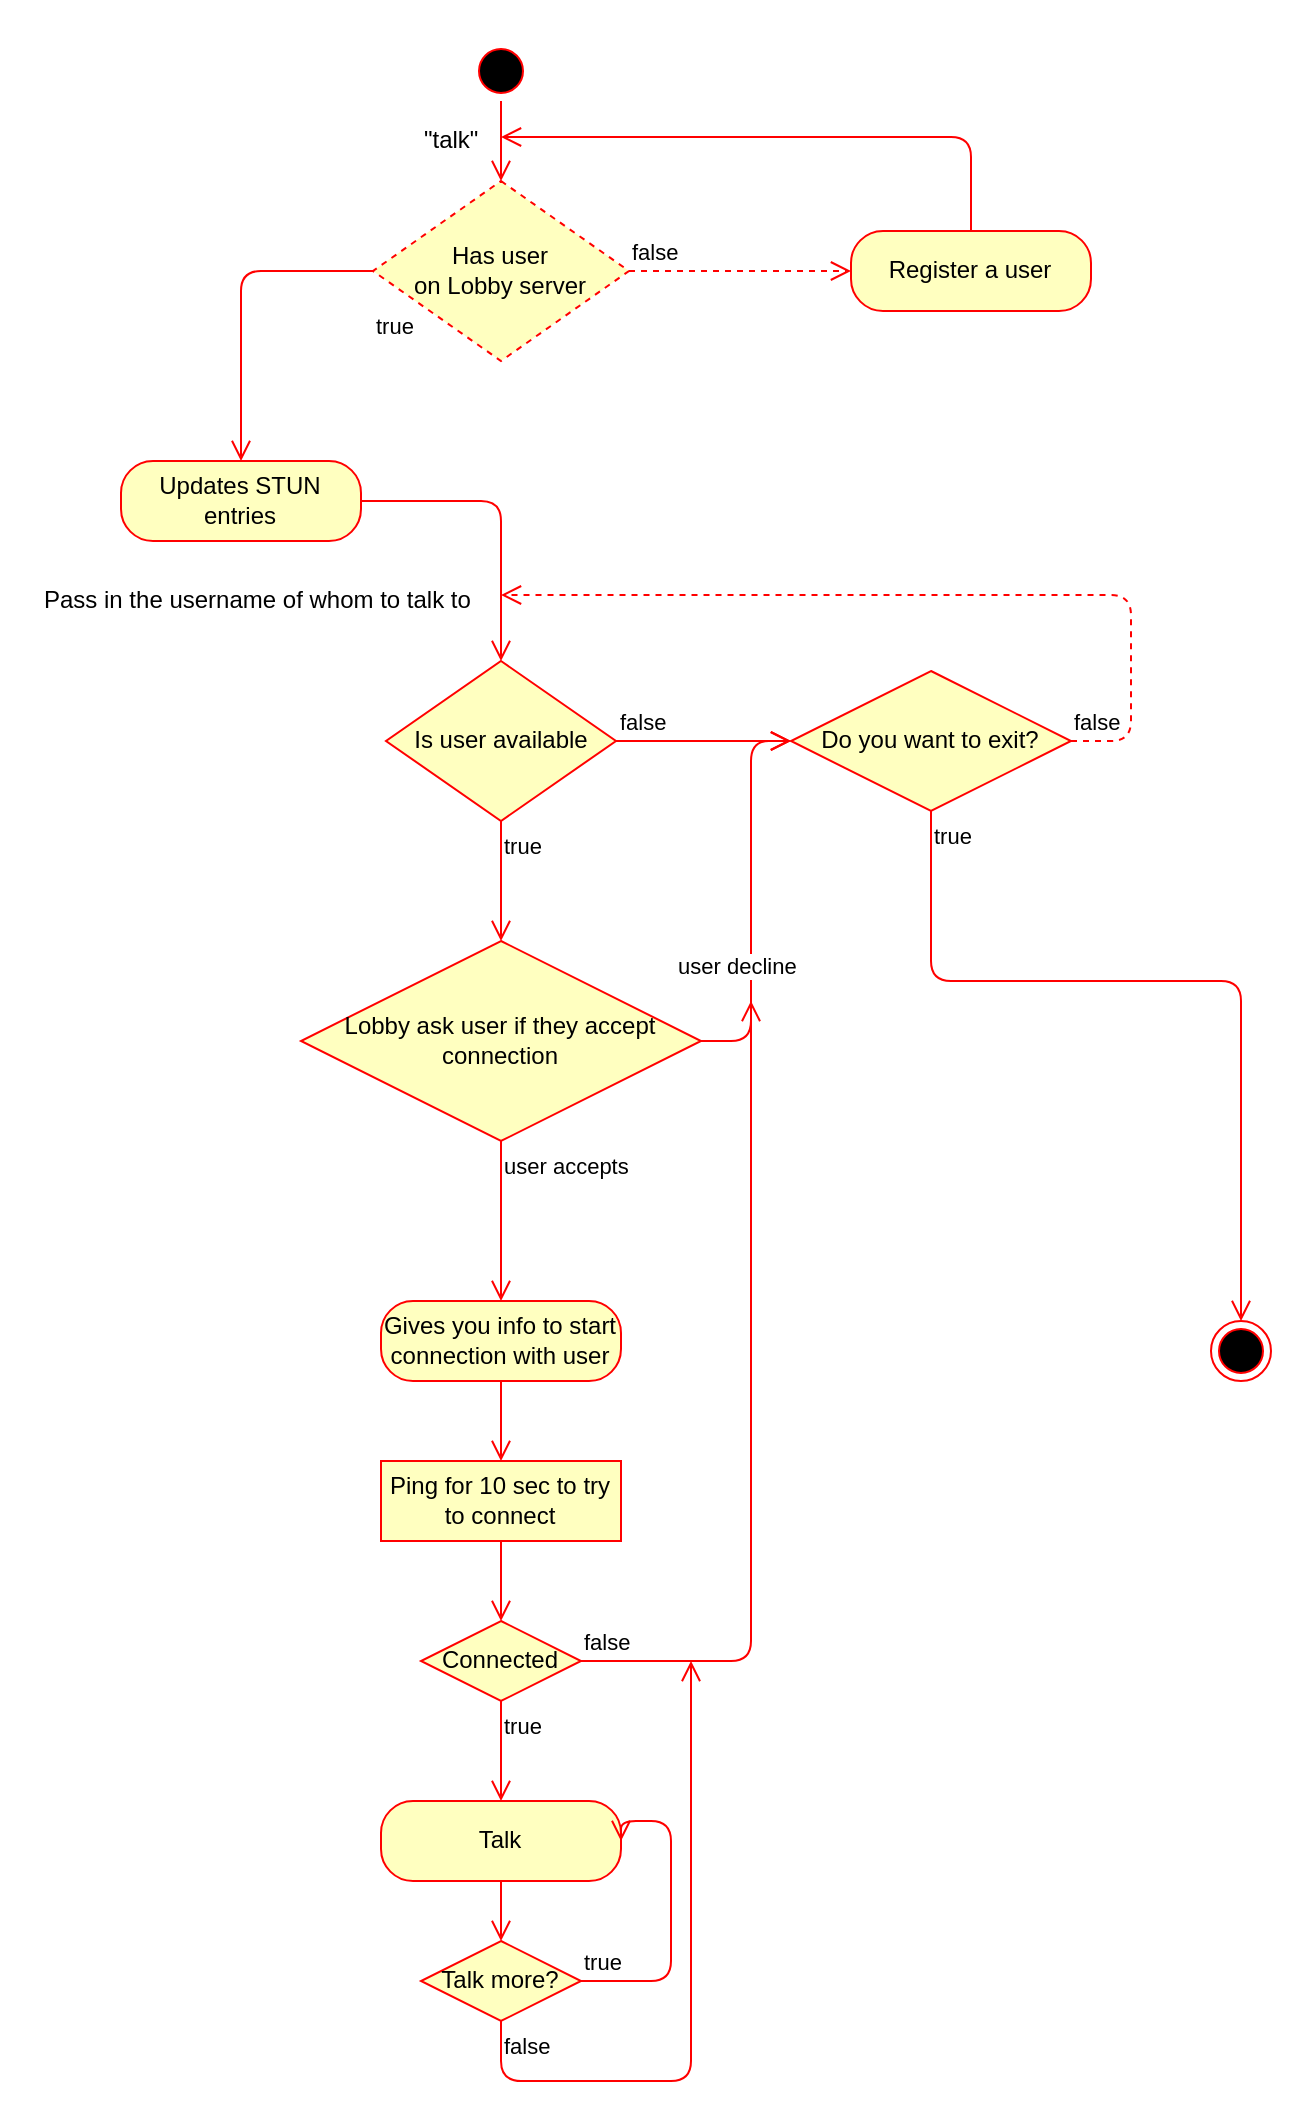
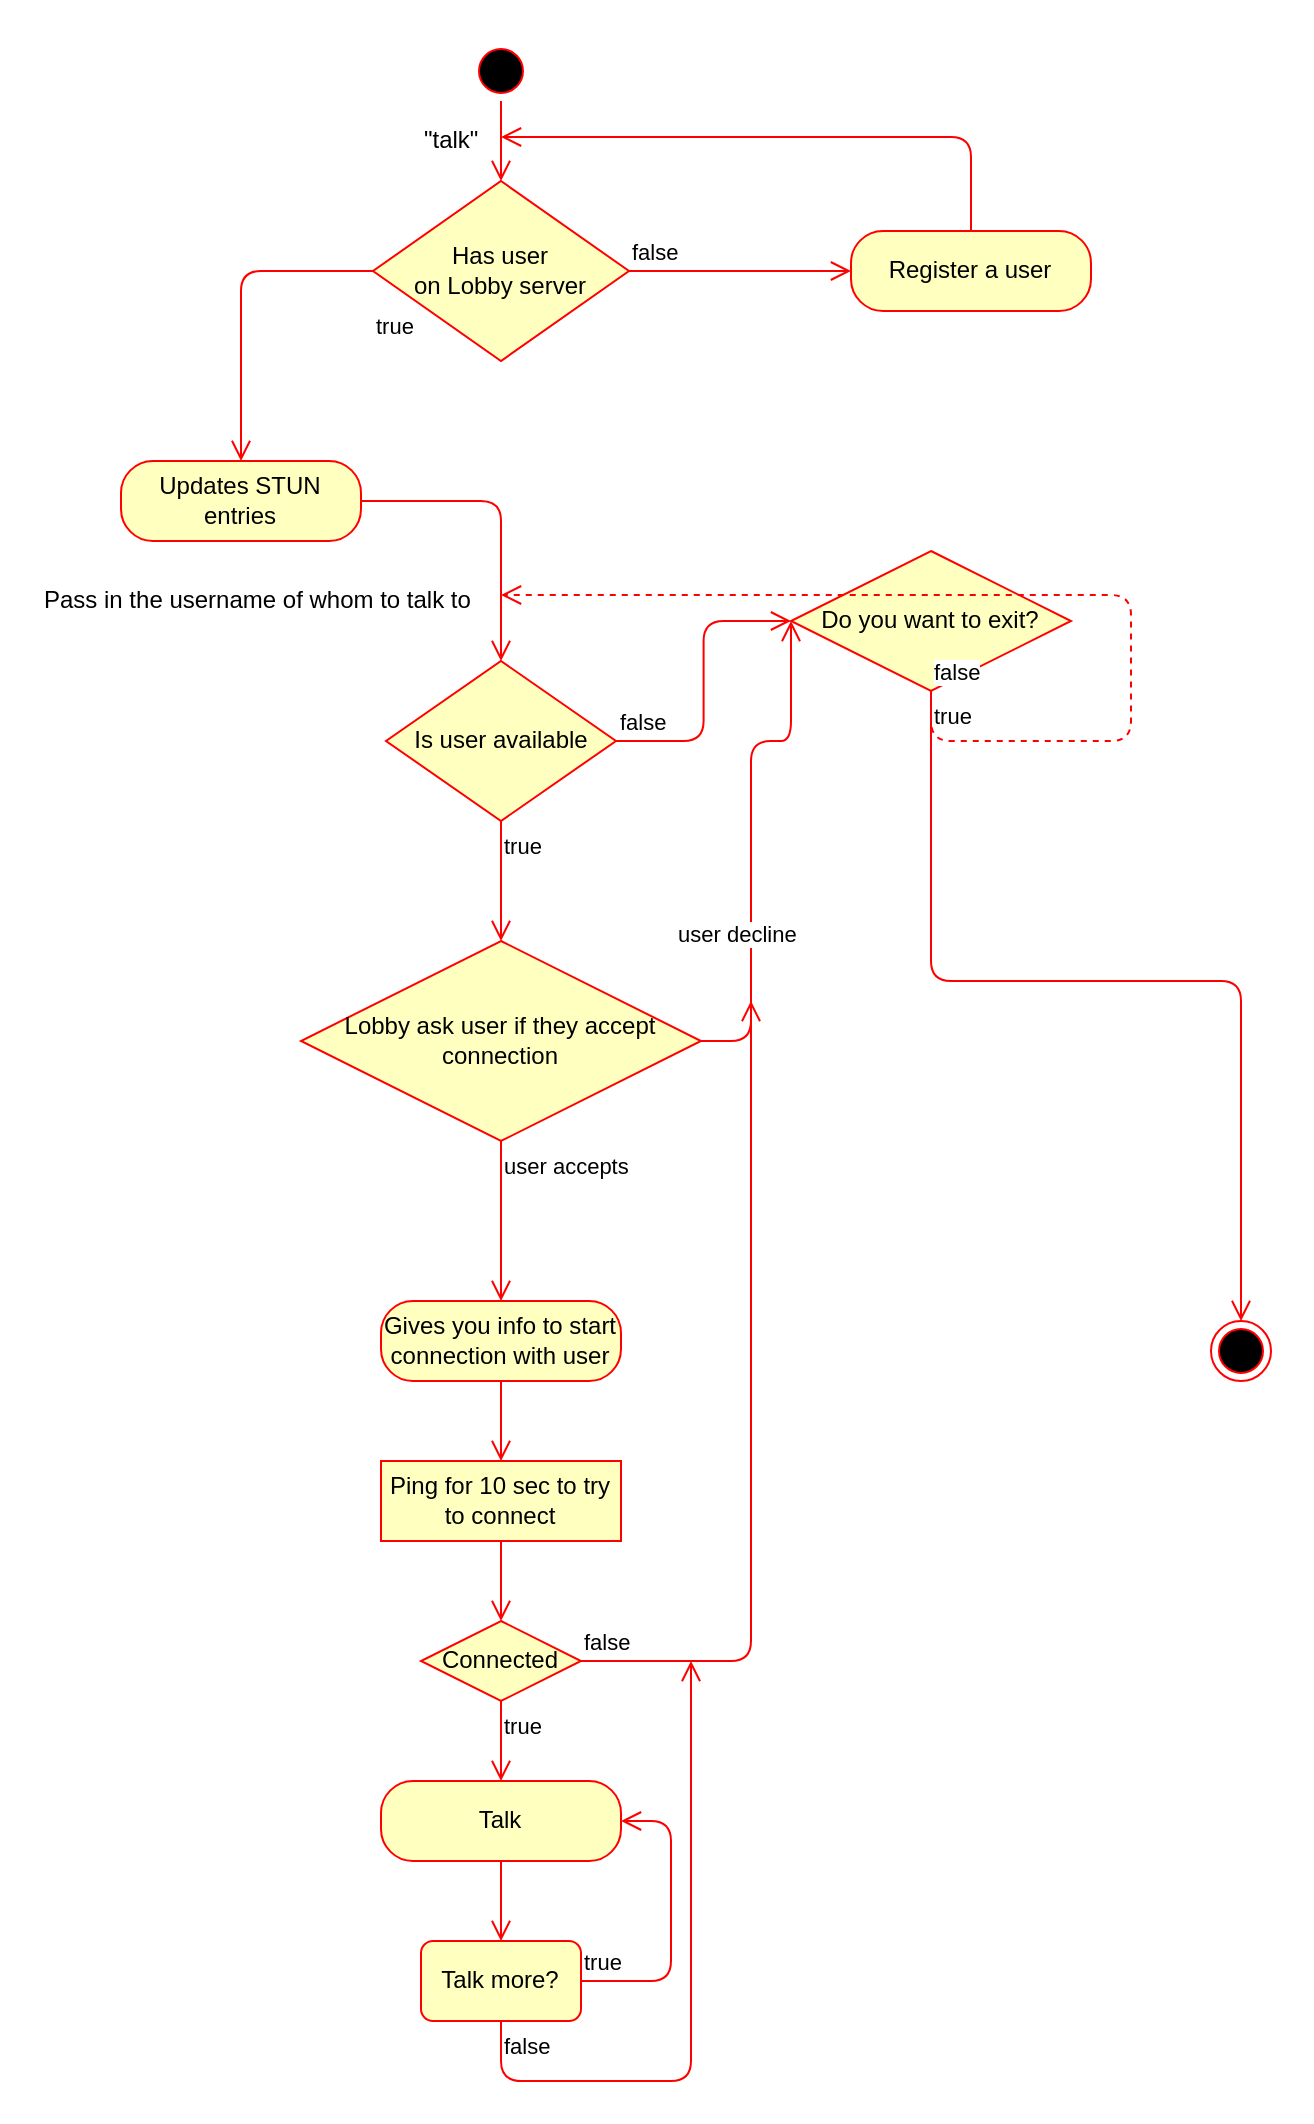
node "Has user on Lobby server": style dashed -> solid
edge "Has user on Lobby server" -> "Register a user": style dashed -> solid
node "Do you want to exit?": moved (931, 741) -> (931, 621)
node "Talk": moved (501, 1841) -> (501, 1821)
node "Talk more?": shape diamond -> rounded rectangle
